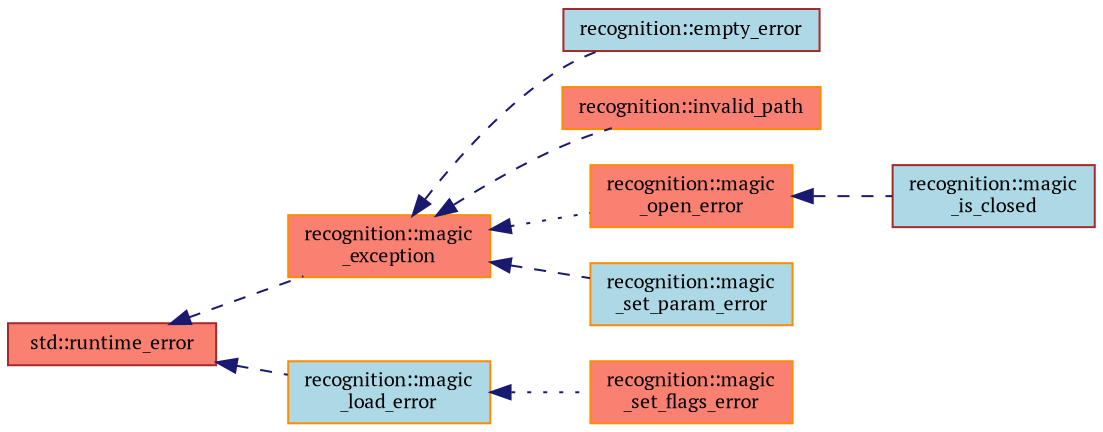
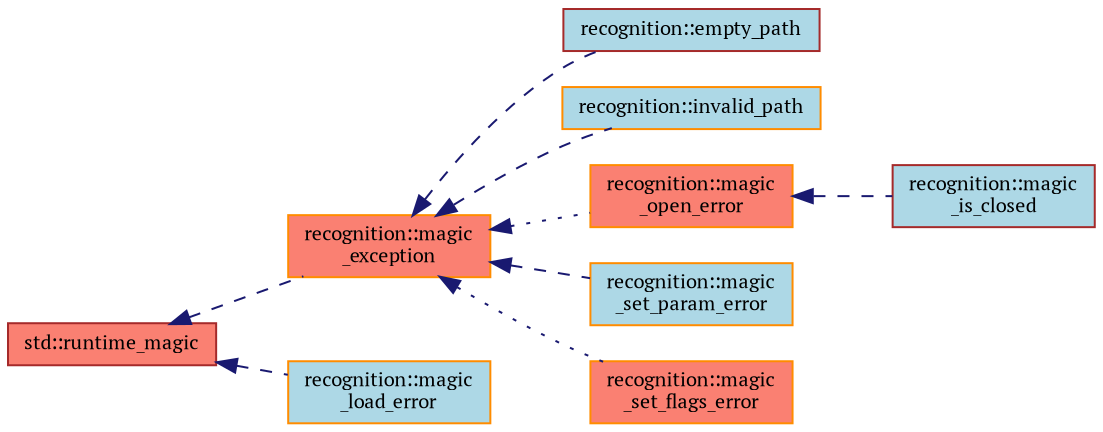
node "recognition::empty_error": label "recognition::empty_error" -> "recognition::empty_path"
node "recognition::invalid_path": fillcolor salmon -> lightblue
node "std::runtime_error": label "std::runtime_error" -> "std::runtime_magic"
edge "recognition::magic _set_flags_error" -> "recognition::magic _load_error": now "recognition::magic _set_flags_error" -> "recognition::magic _exception"
